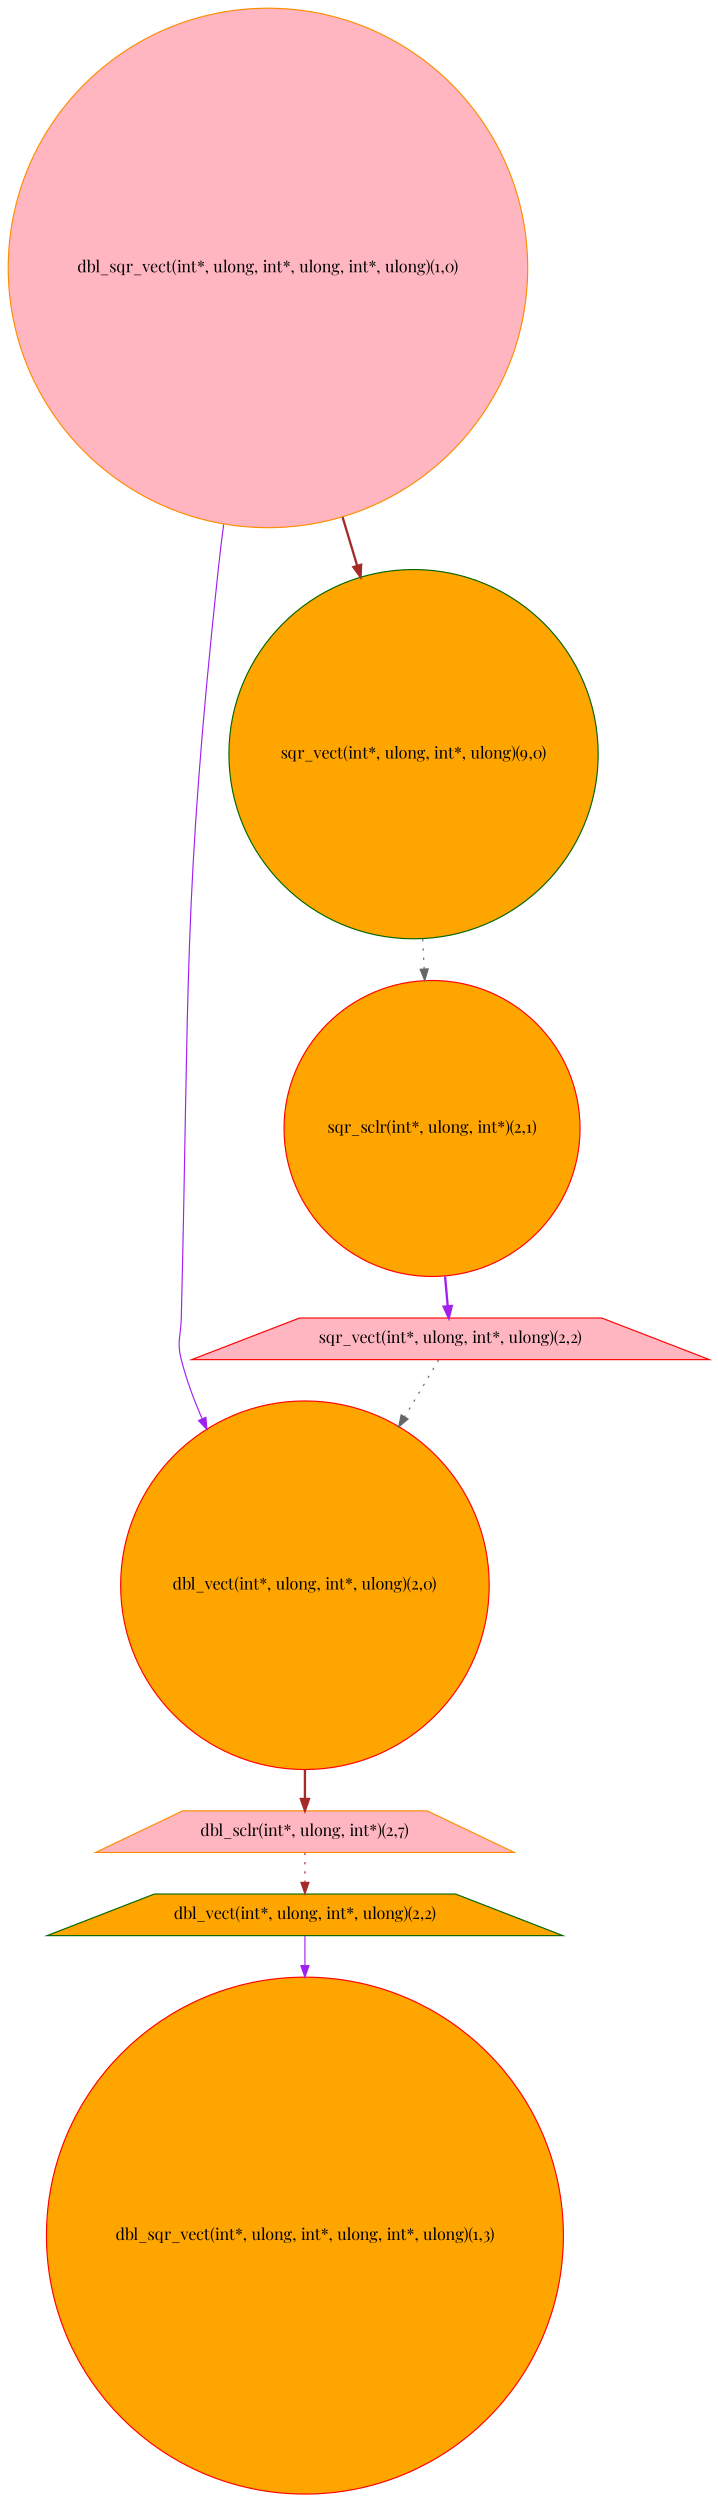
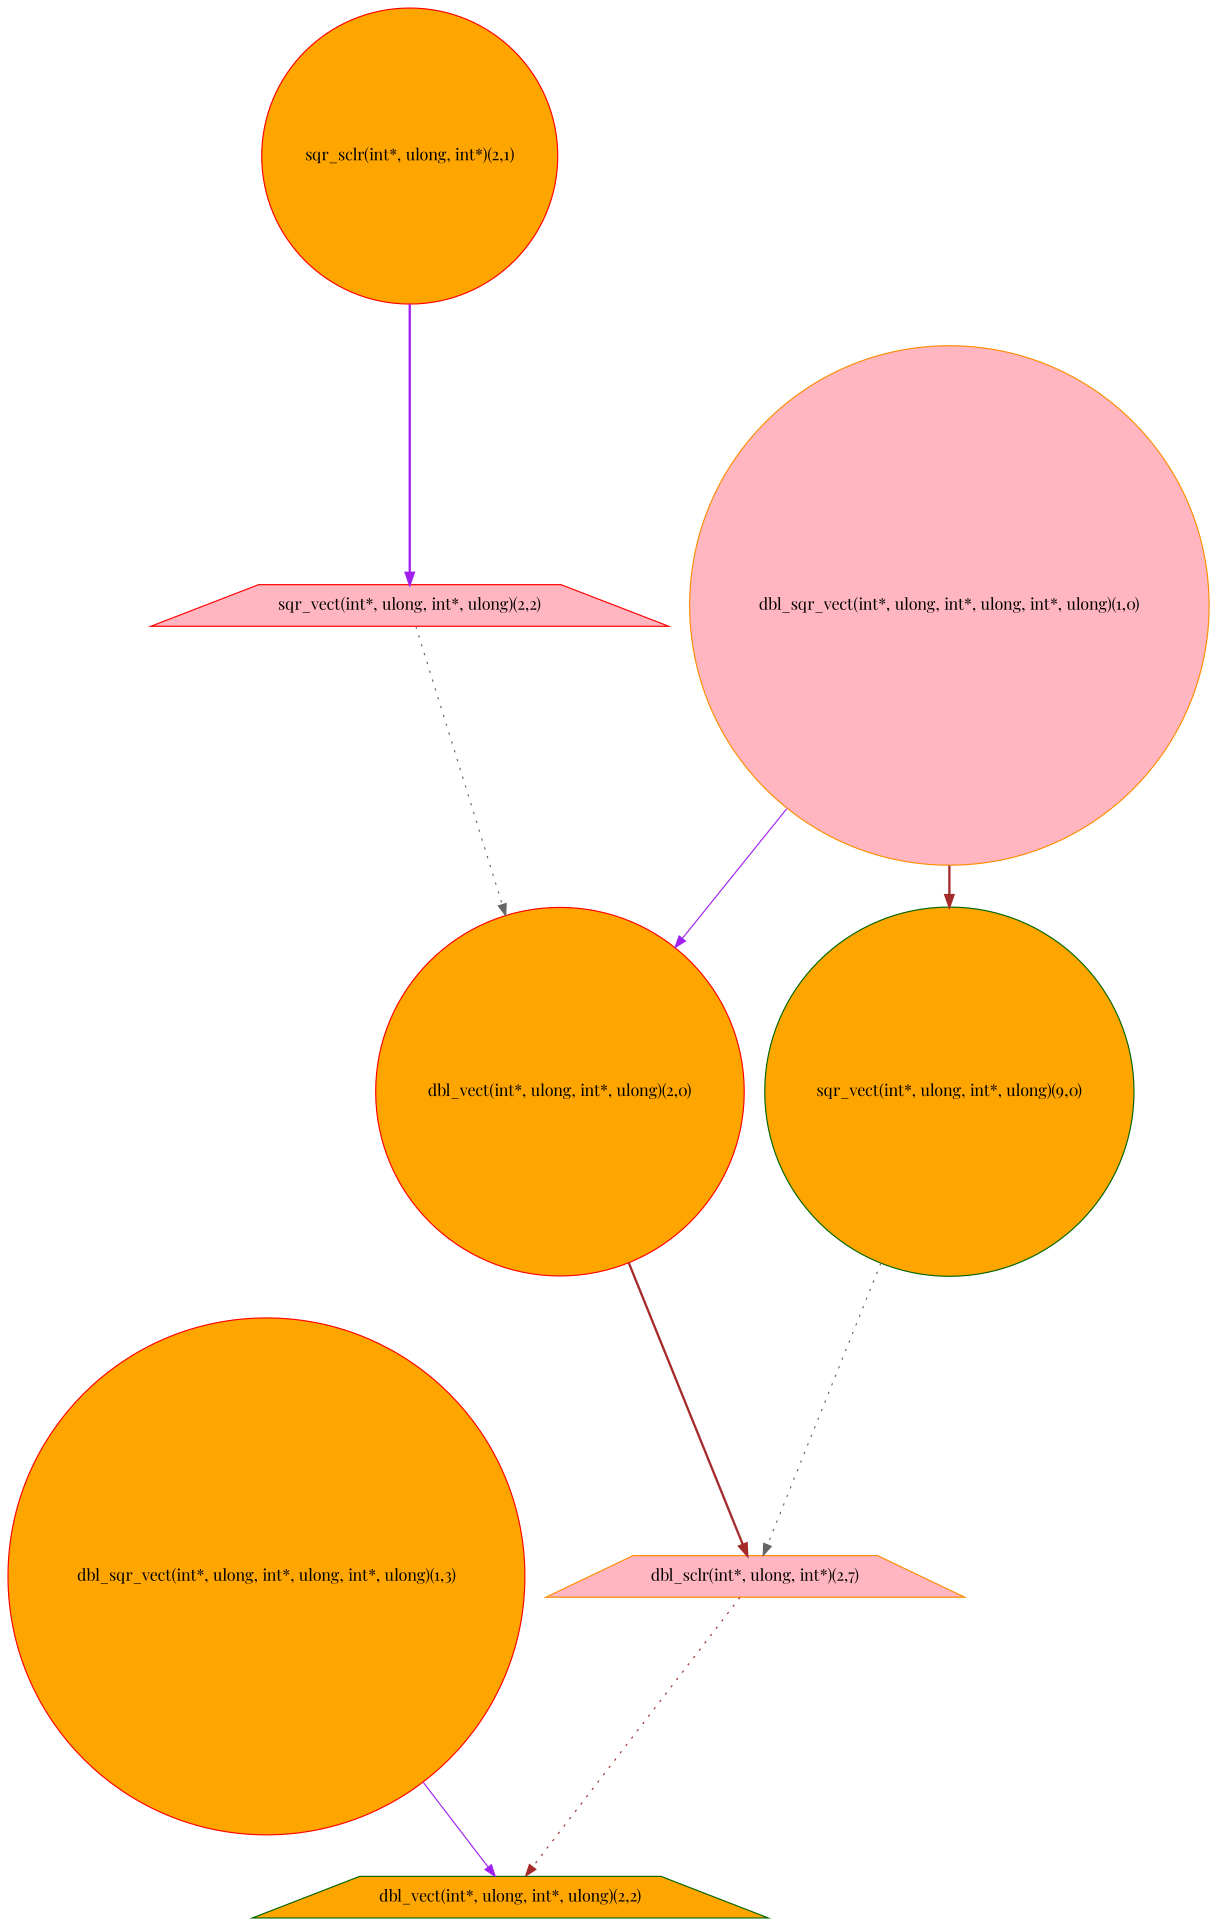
edge "sqr_vect(int*, ulong, int*, ulong)(9,0)" -> "sqr_sclr(int*, ulong, int*)(2,1)": now "sqr_vect(int*, ulong, int*, ulong)(9,0)" -> "dbl_sclr(int*, ulong, int*)(2,7)"
edge "dbl_vect(int*, ulong, int*, ulong)(2,2)" -> "dbl_sqr_vect(int*, ulong, int*, ulong, int*, ulong)(1,3)": reversed
